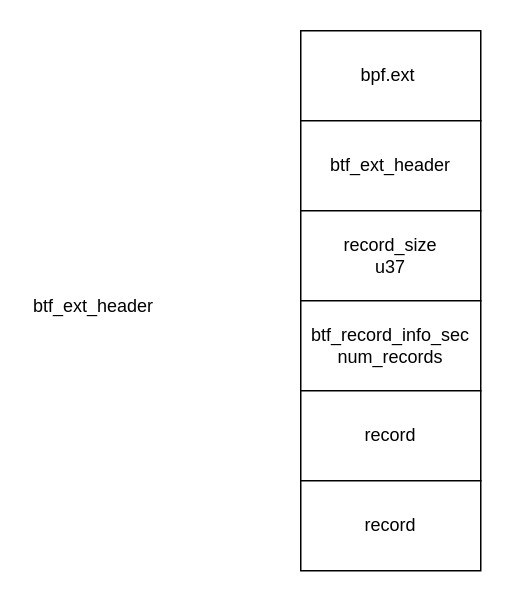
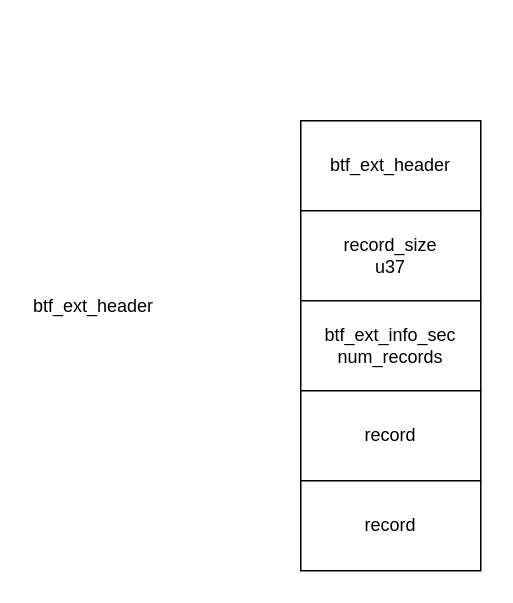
node "bpf.ext": removed
node "btf_record_info_sec num_records": label "btf_record_info_sec num_records" -> "btf_ext_info_sec num_records"
